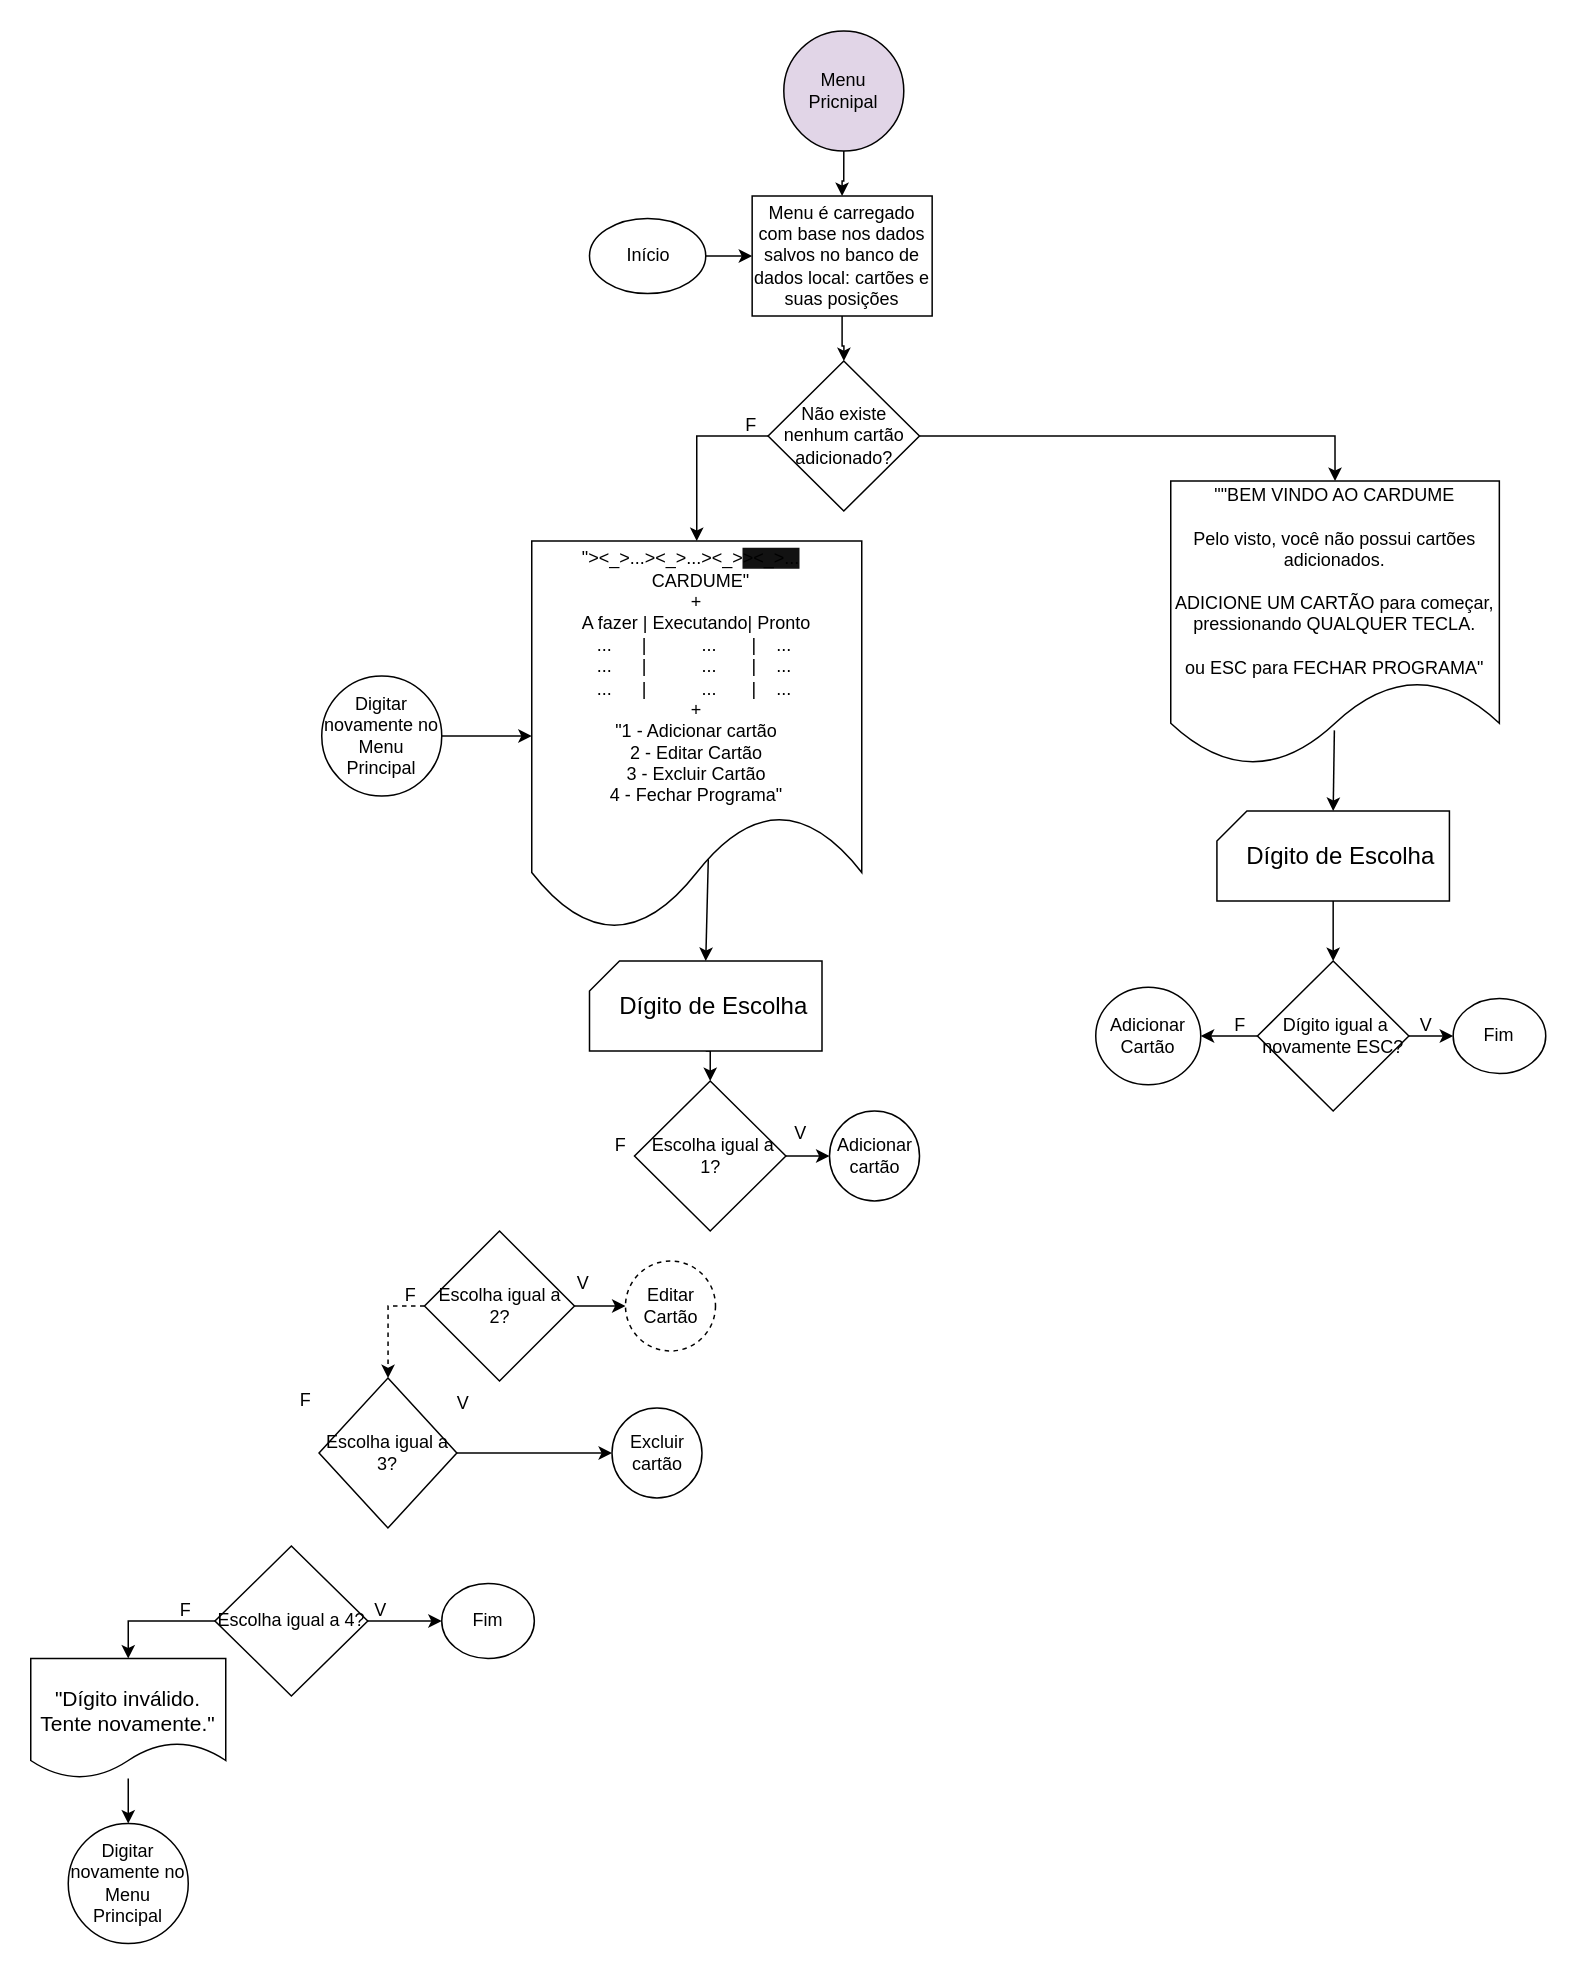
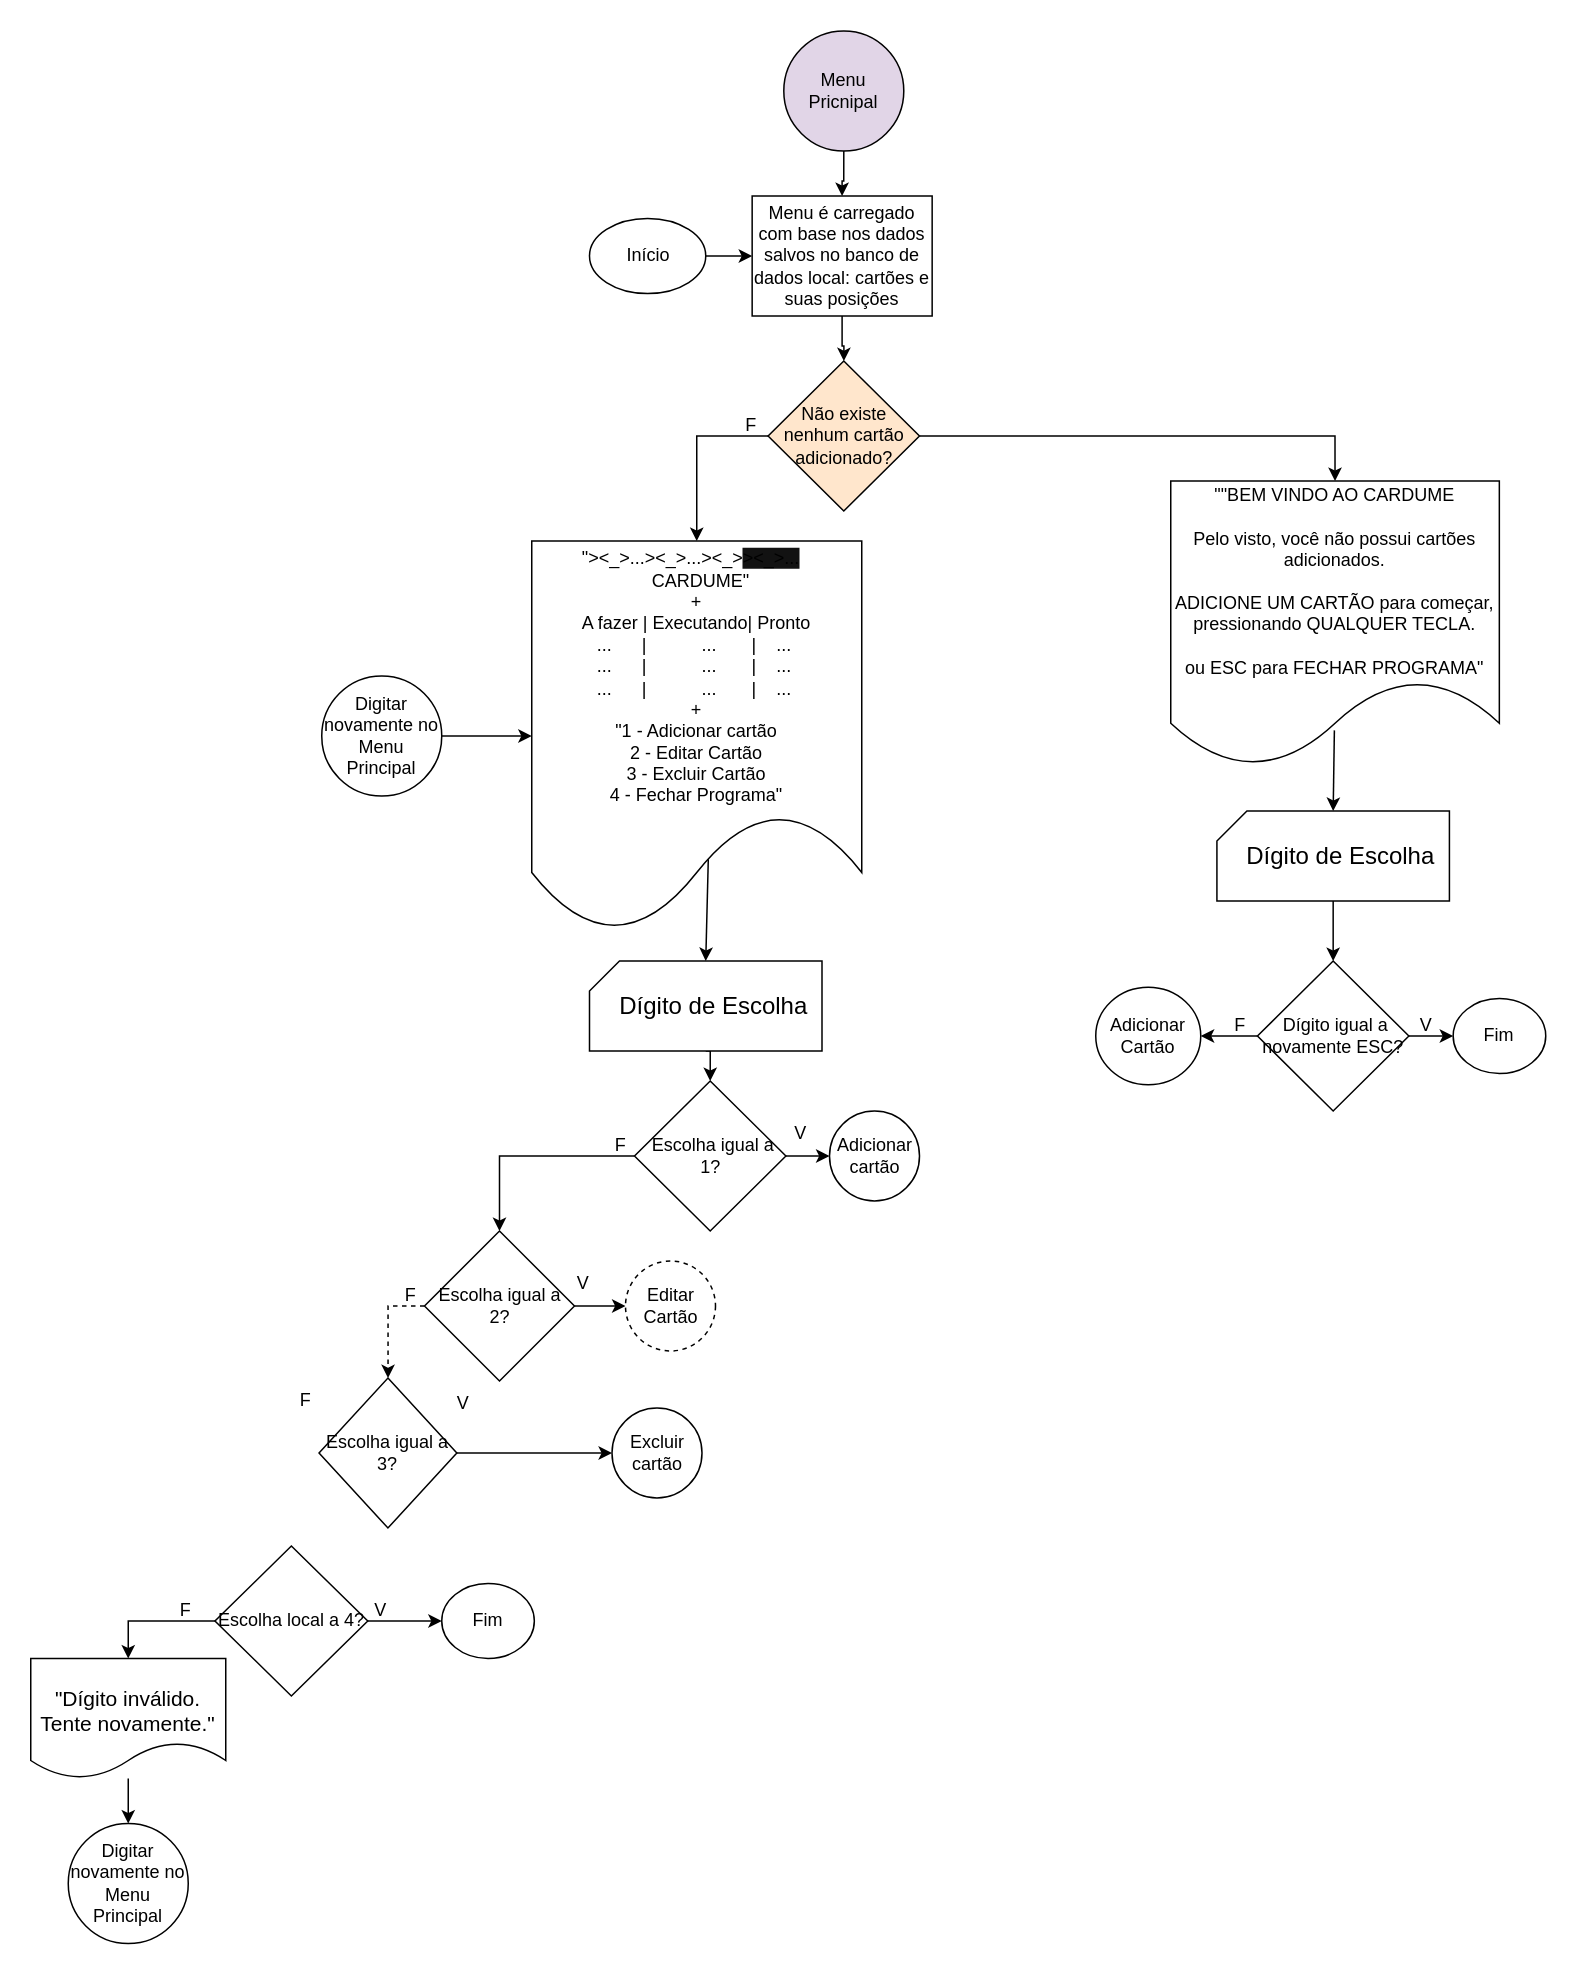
node "Não existe nenhum cartão adicionado?": fillcolor #ffffff -> #ffe6cc
edge "Escolha igual a 1?" -> "Escolha igual a 2?": added
node "Escolha igual a 4?": label "Escolha igual a 4?" -> "Escolha local a 4?"
